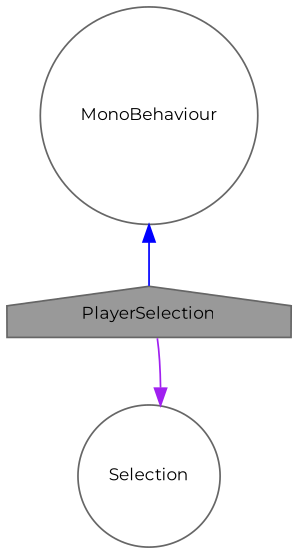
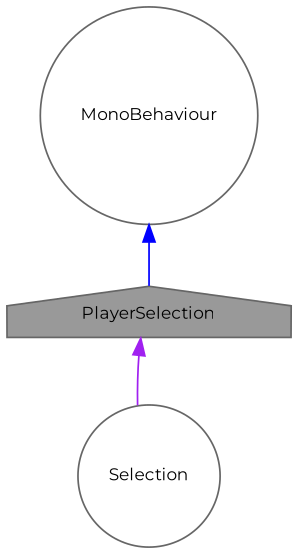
edge "PlayerSelection" -> "Selection": reversed
